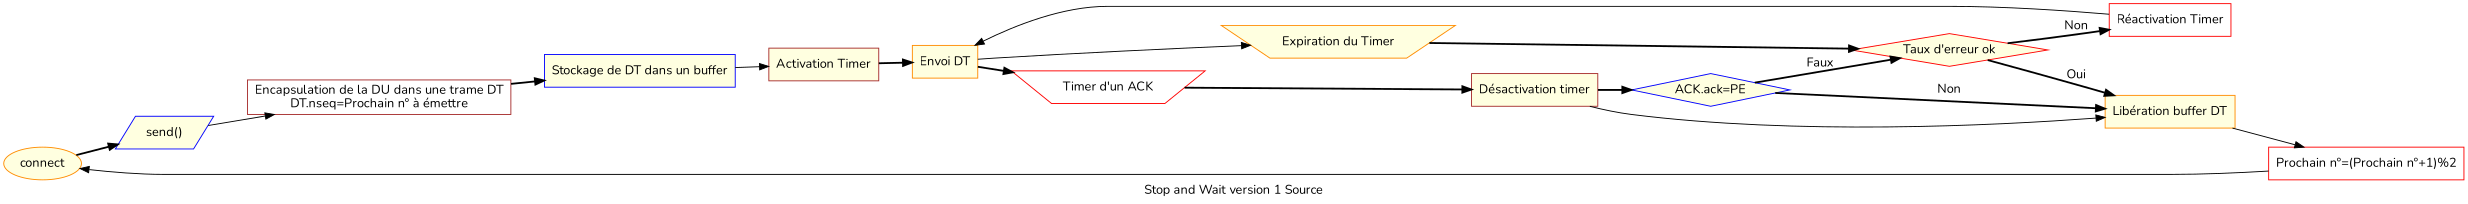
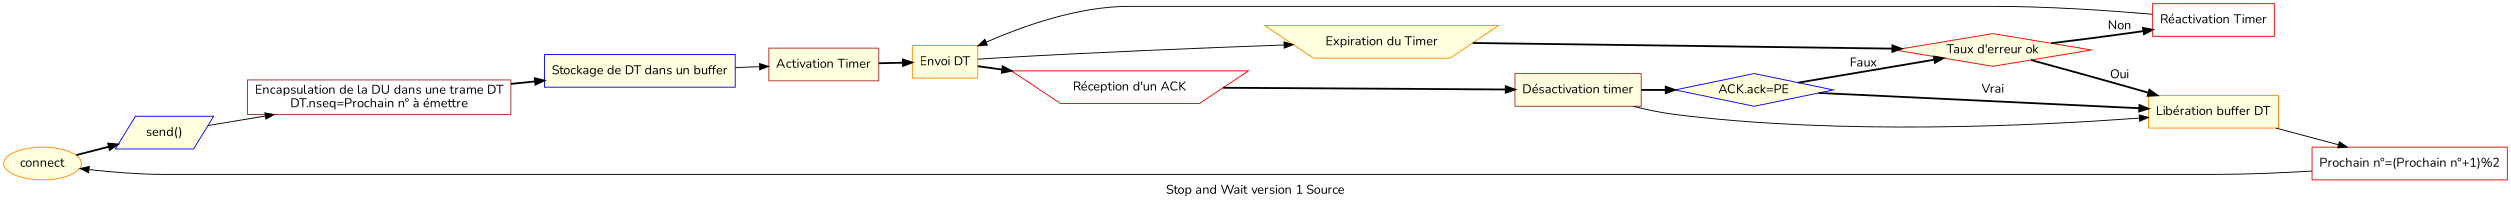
node "Timer d'un ACK": label "Timer d'un ACK" -> "Réception d'un ACK"
edge "ACK.ack=PE" -> "Libération buffer DT": label "Non" -> "Vrai"
